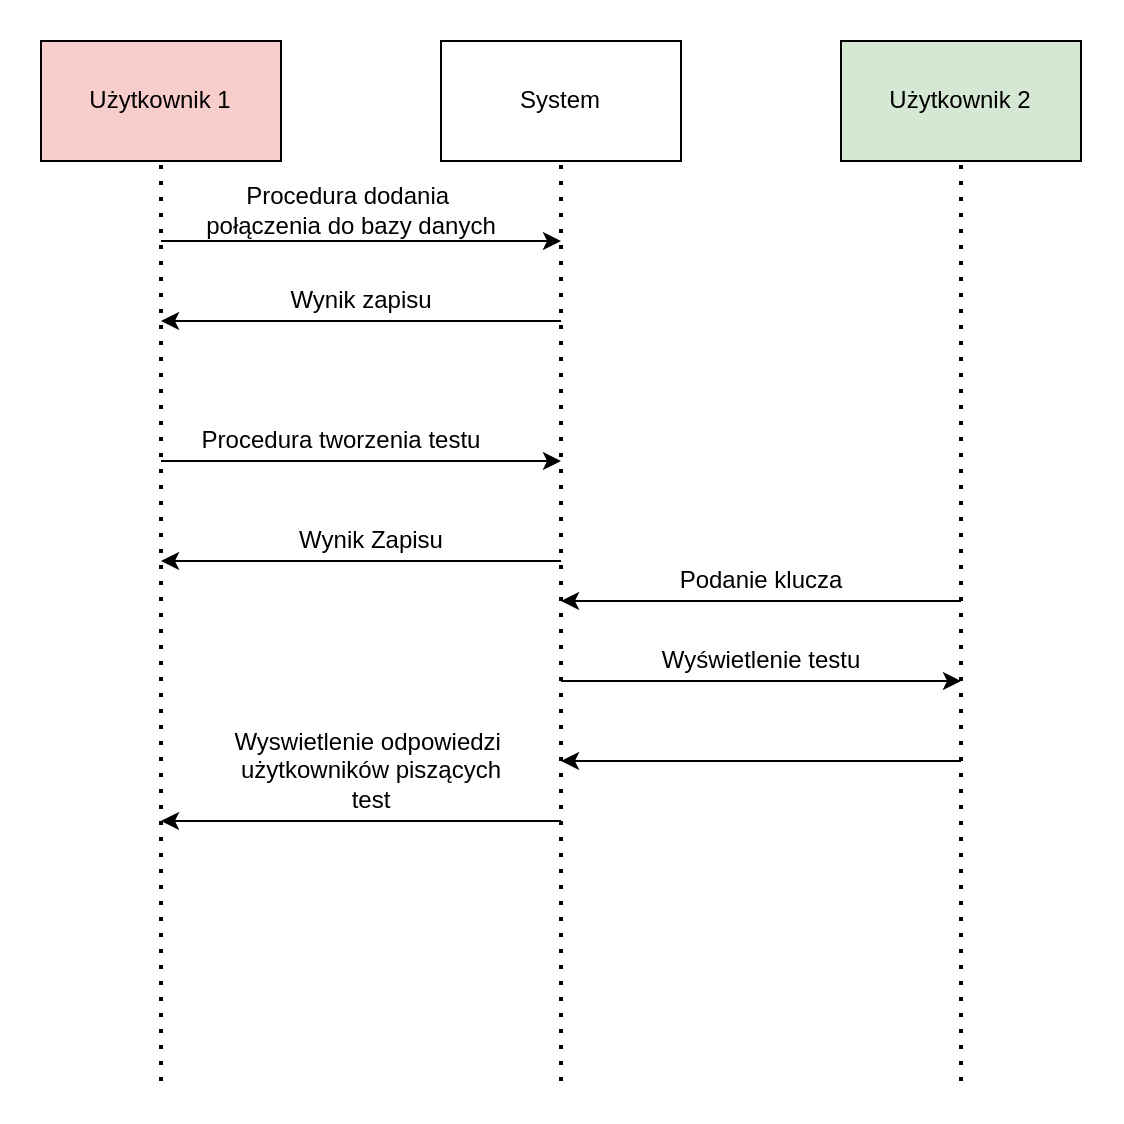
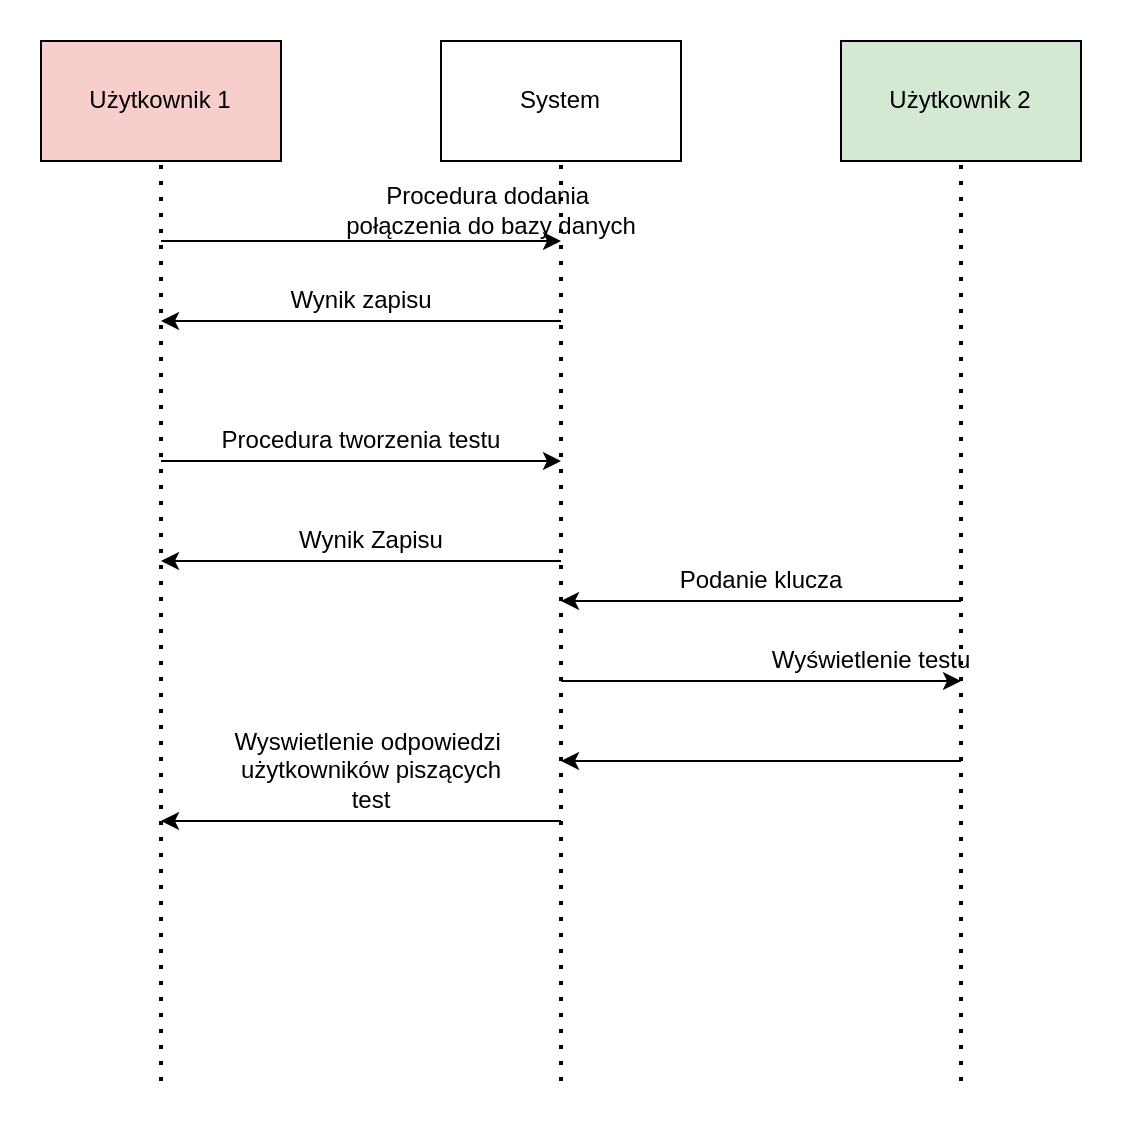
node "Procedura dodania połączenia do bazy danych": moved (351, 211) -> (491, 211)
node "Procedura tworzenia testu": moved (341, 441) -> (361, 441)
node "Wyświetlenie testu": moved (761, 661) -> (871, 661)
